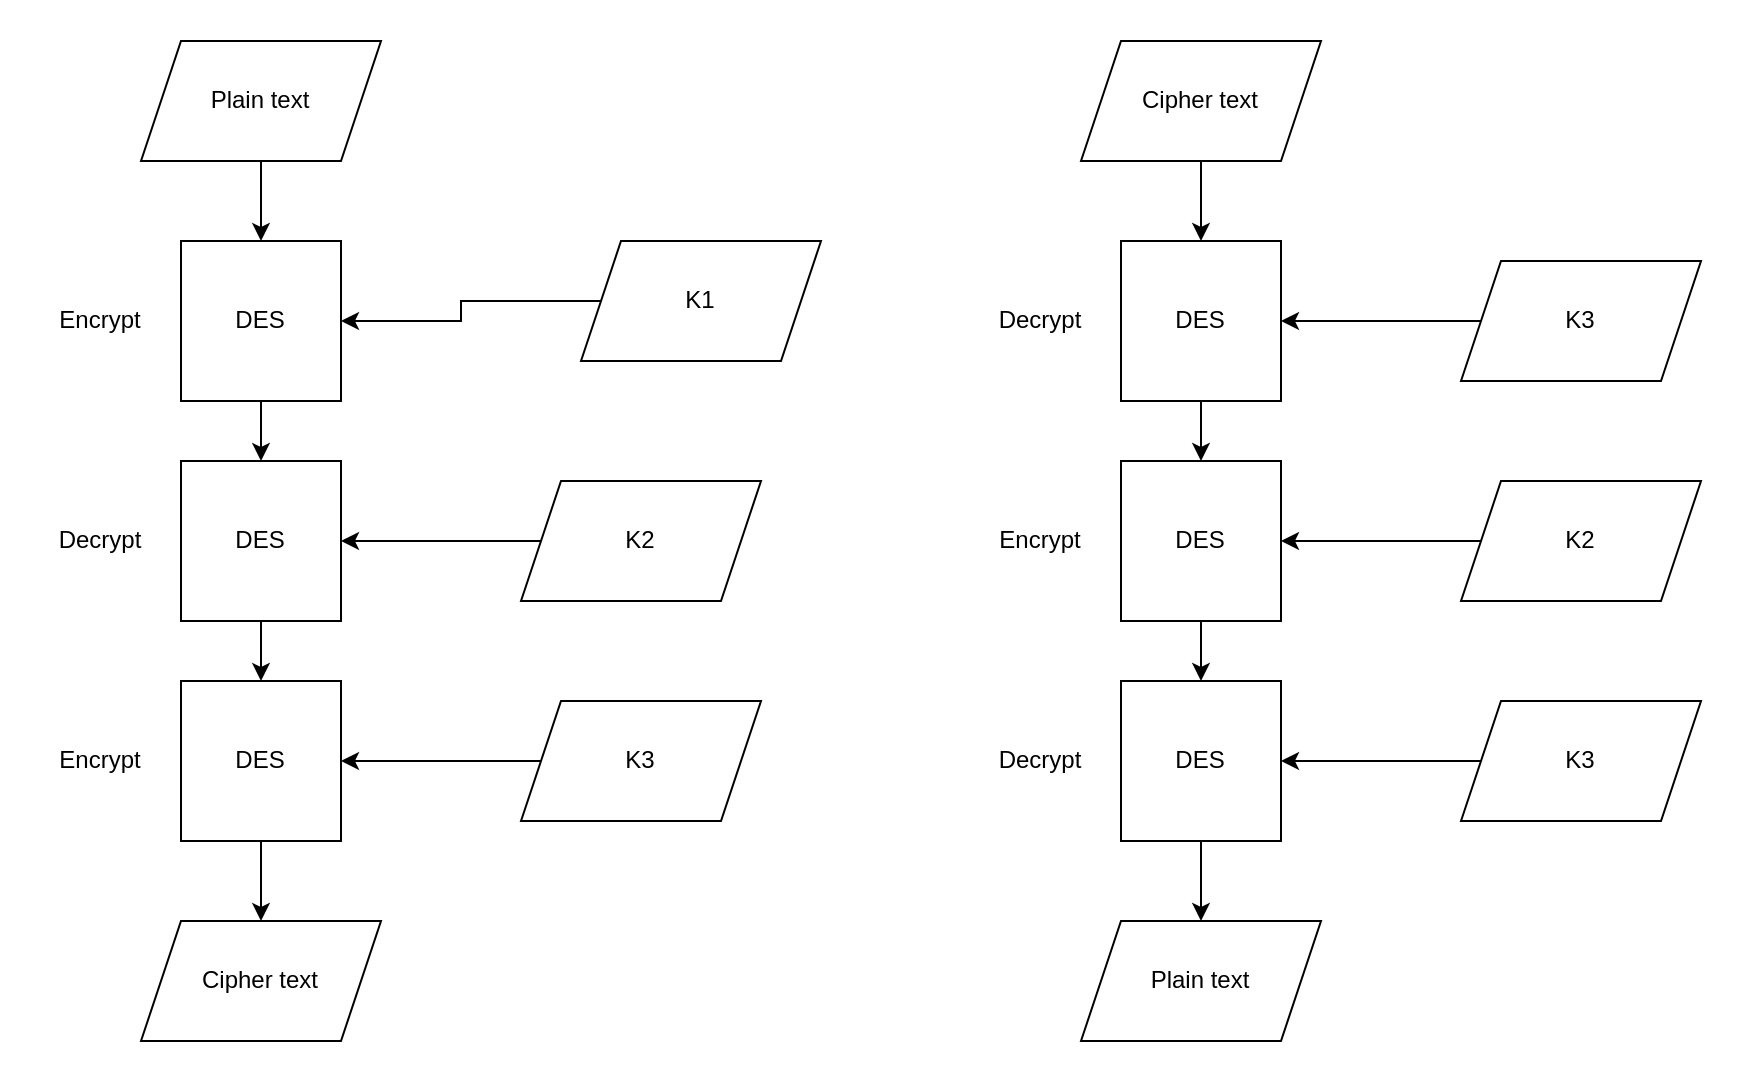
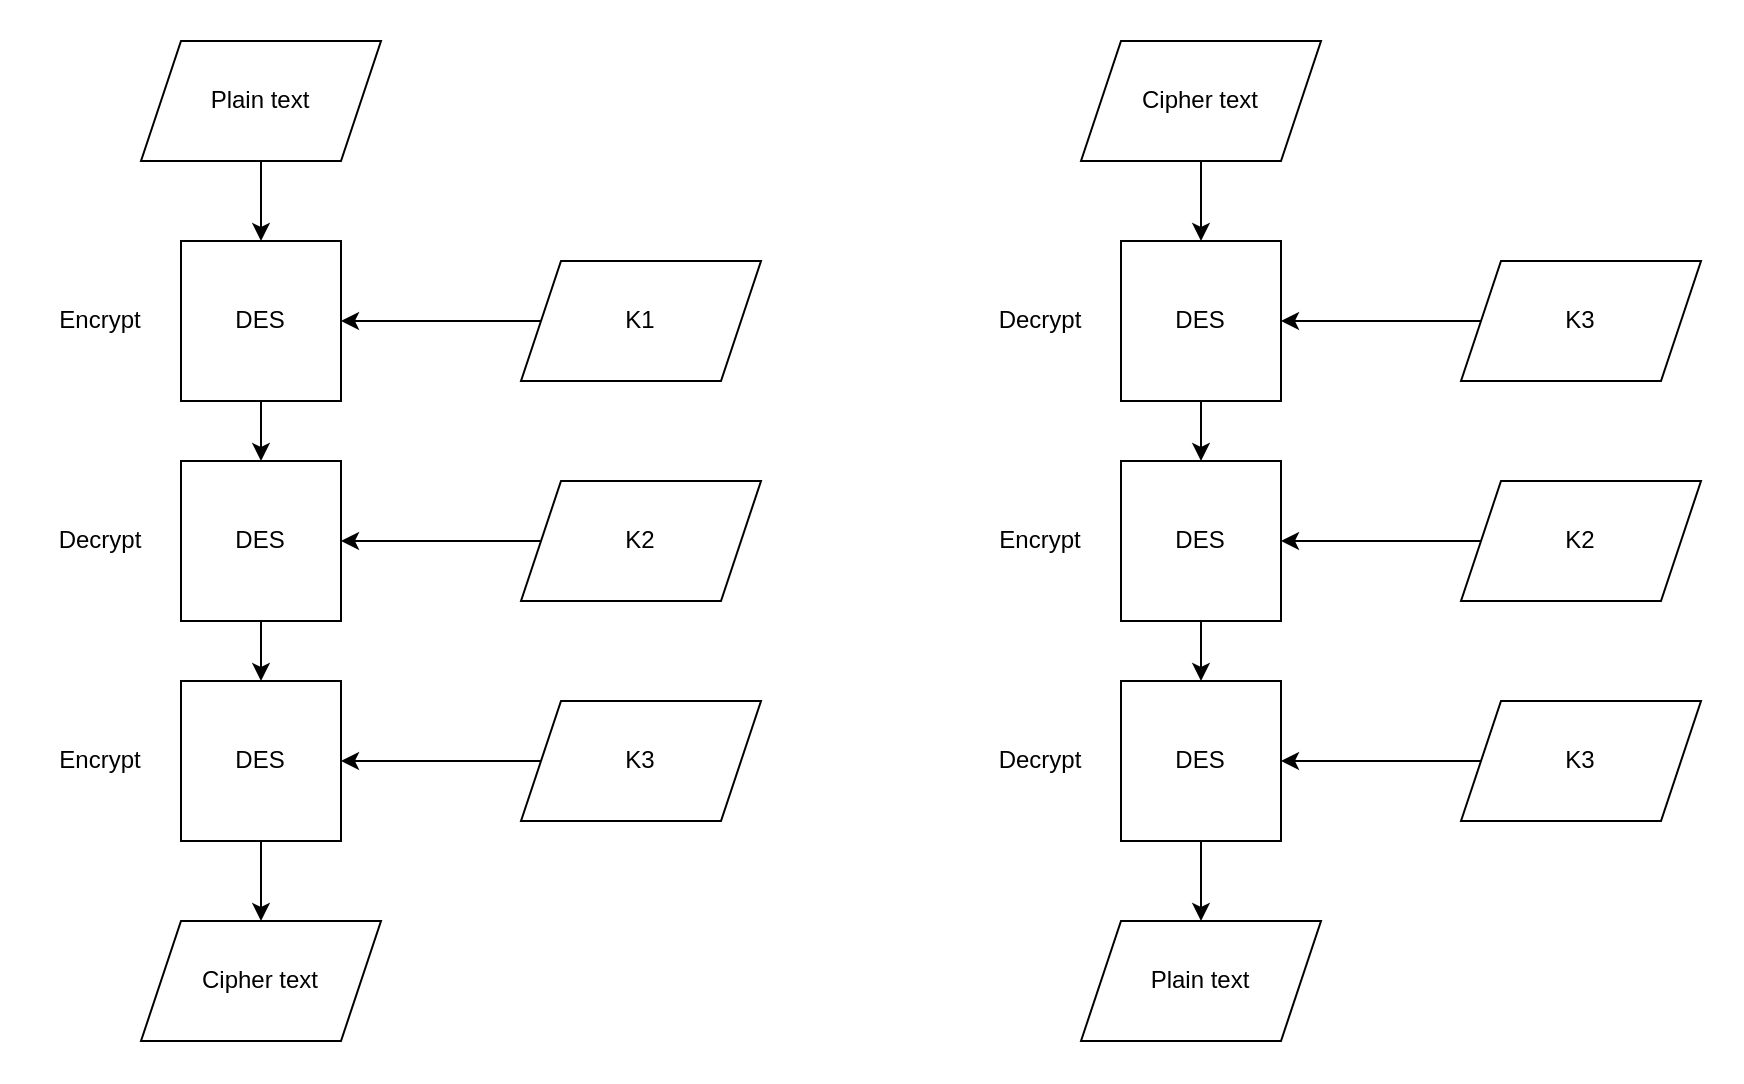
node "K1": moved (701, 301) -> (641, 321)
